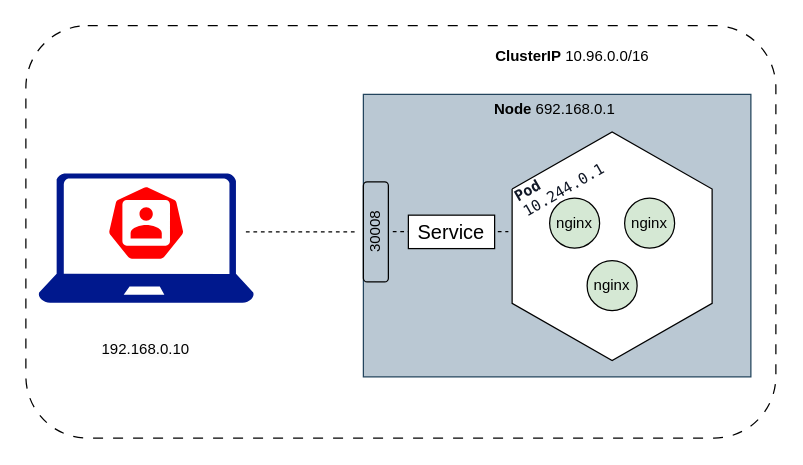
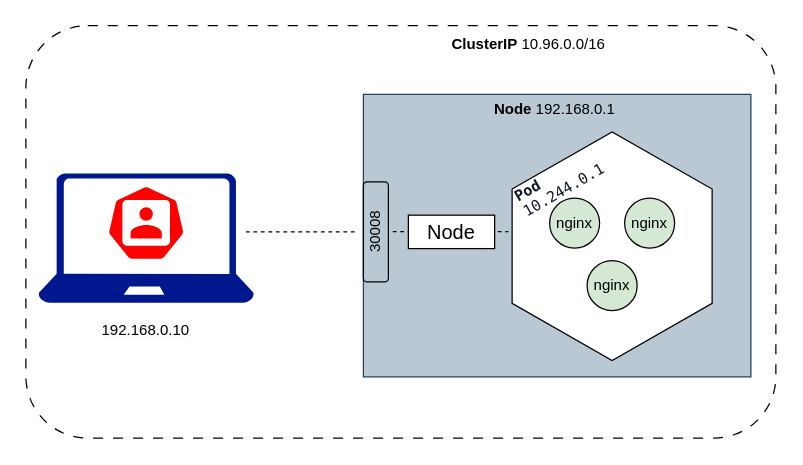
node "ClusterIP 10.96.0.0/16": moved (574, 57) -> (531, 44)
node "Node 692.168.0.1": label "Node 692.168.0.1" -> "Node 192.168.0.1"
node "Service": label "Service" -> "Node"
node "192.168.0.10": moved (146, 349) -> (146, 330)
